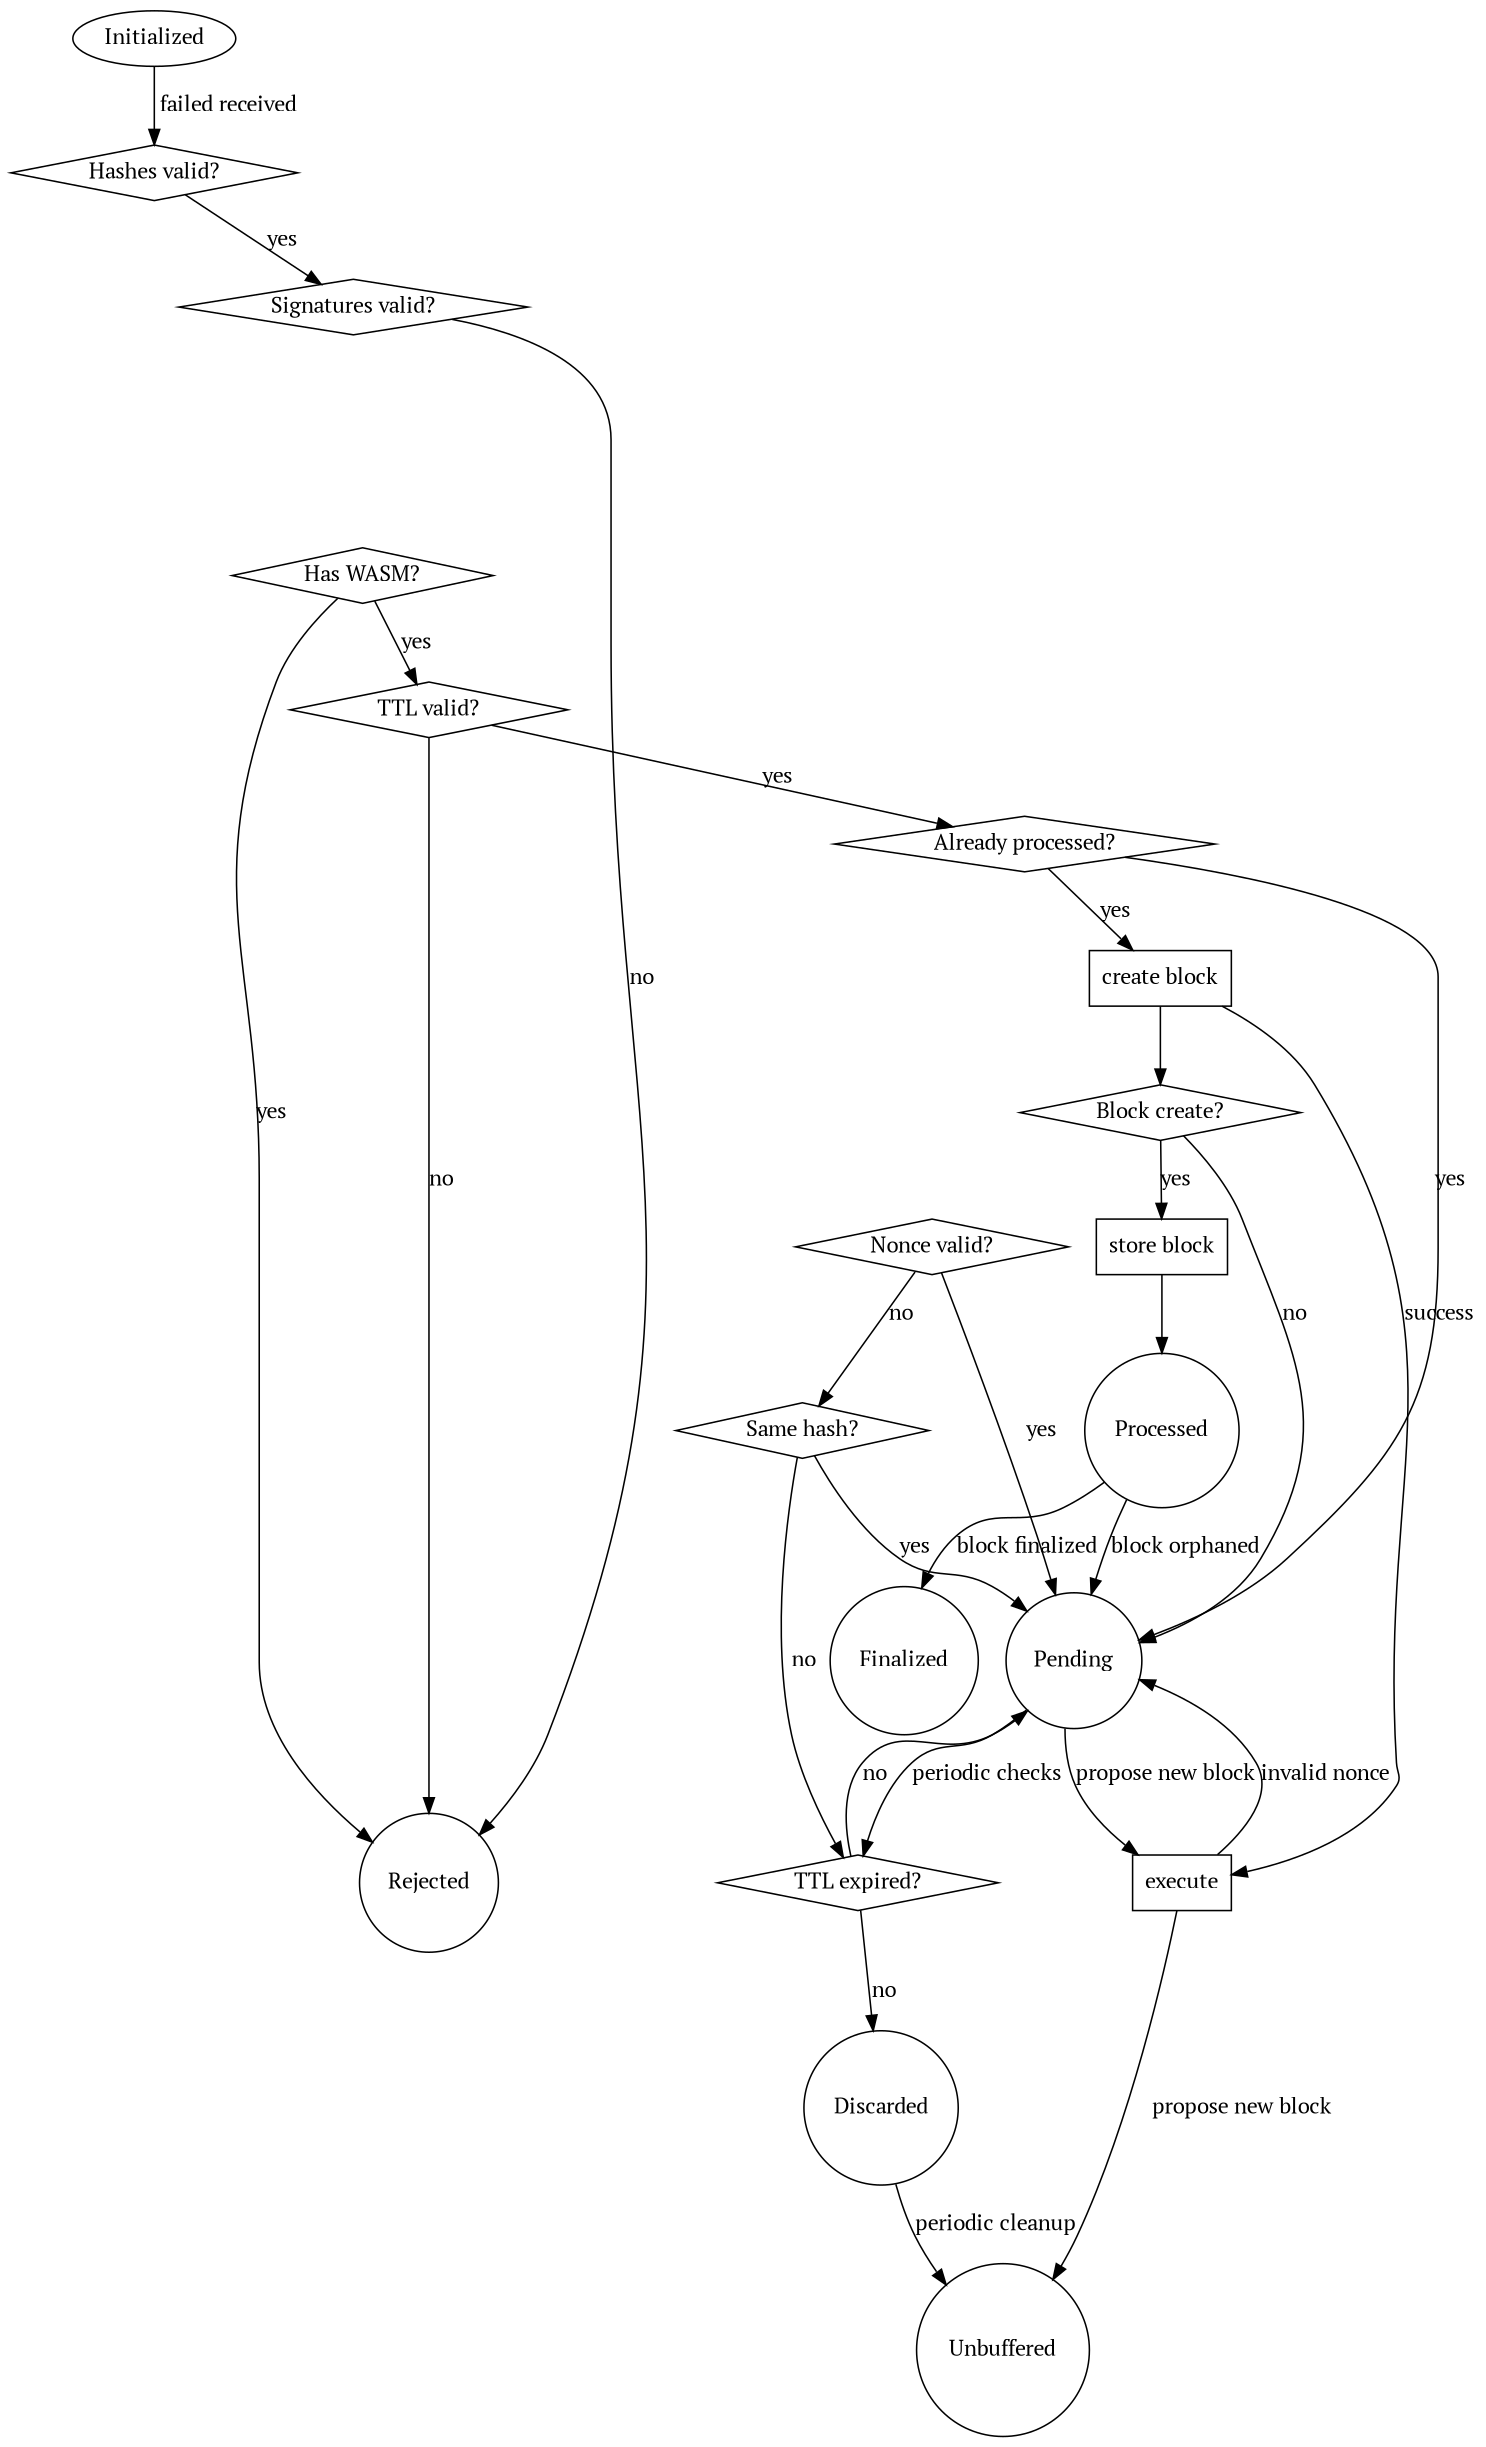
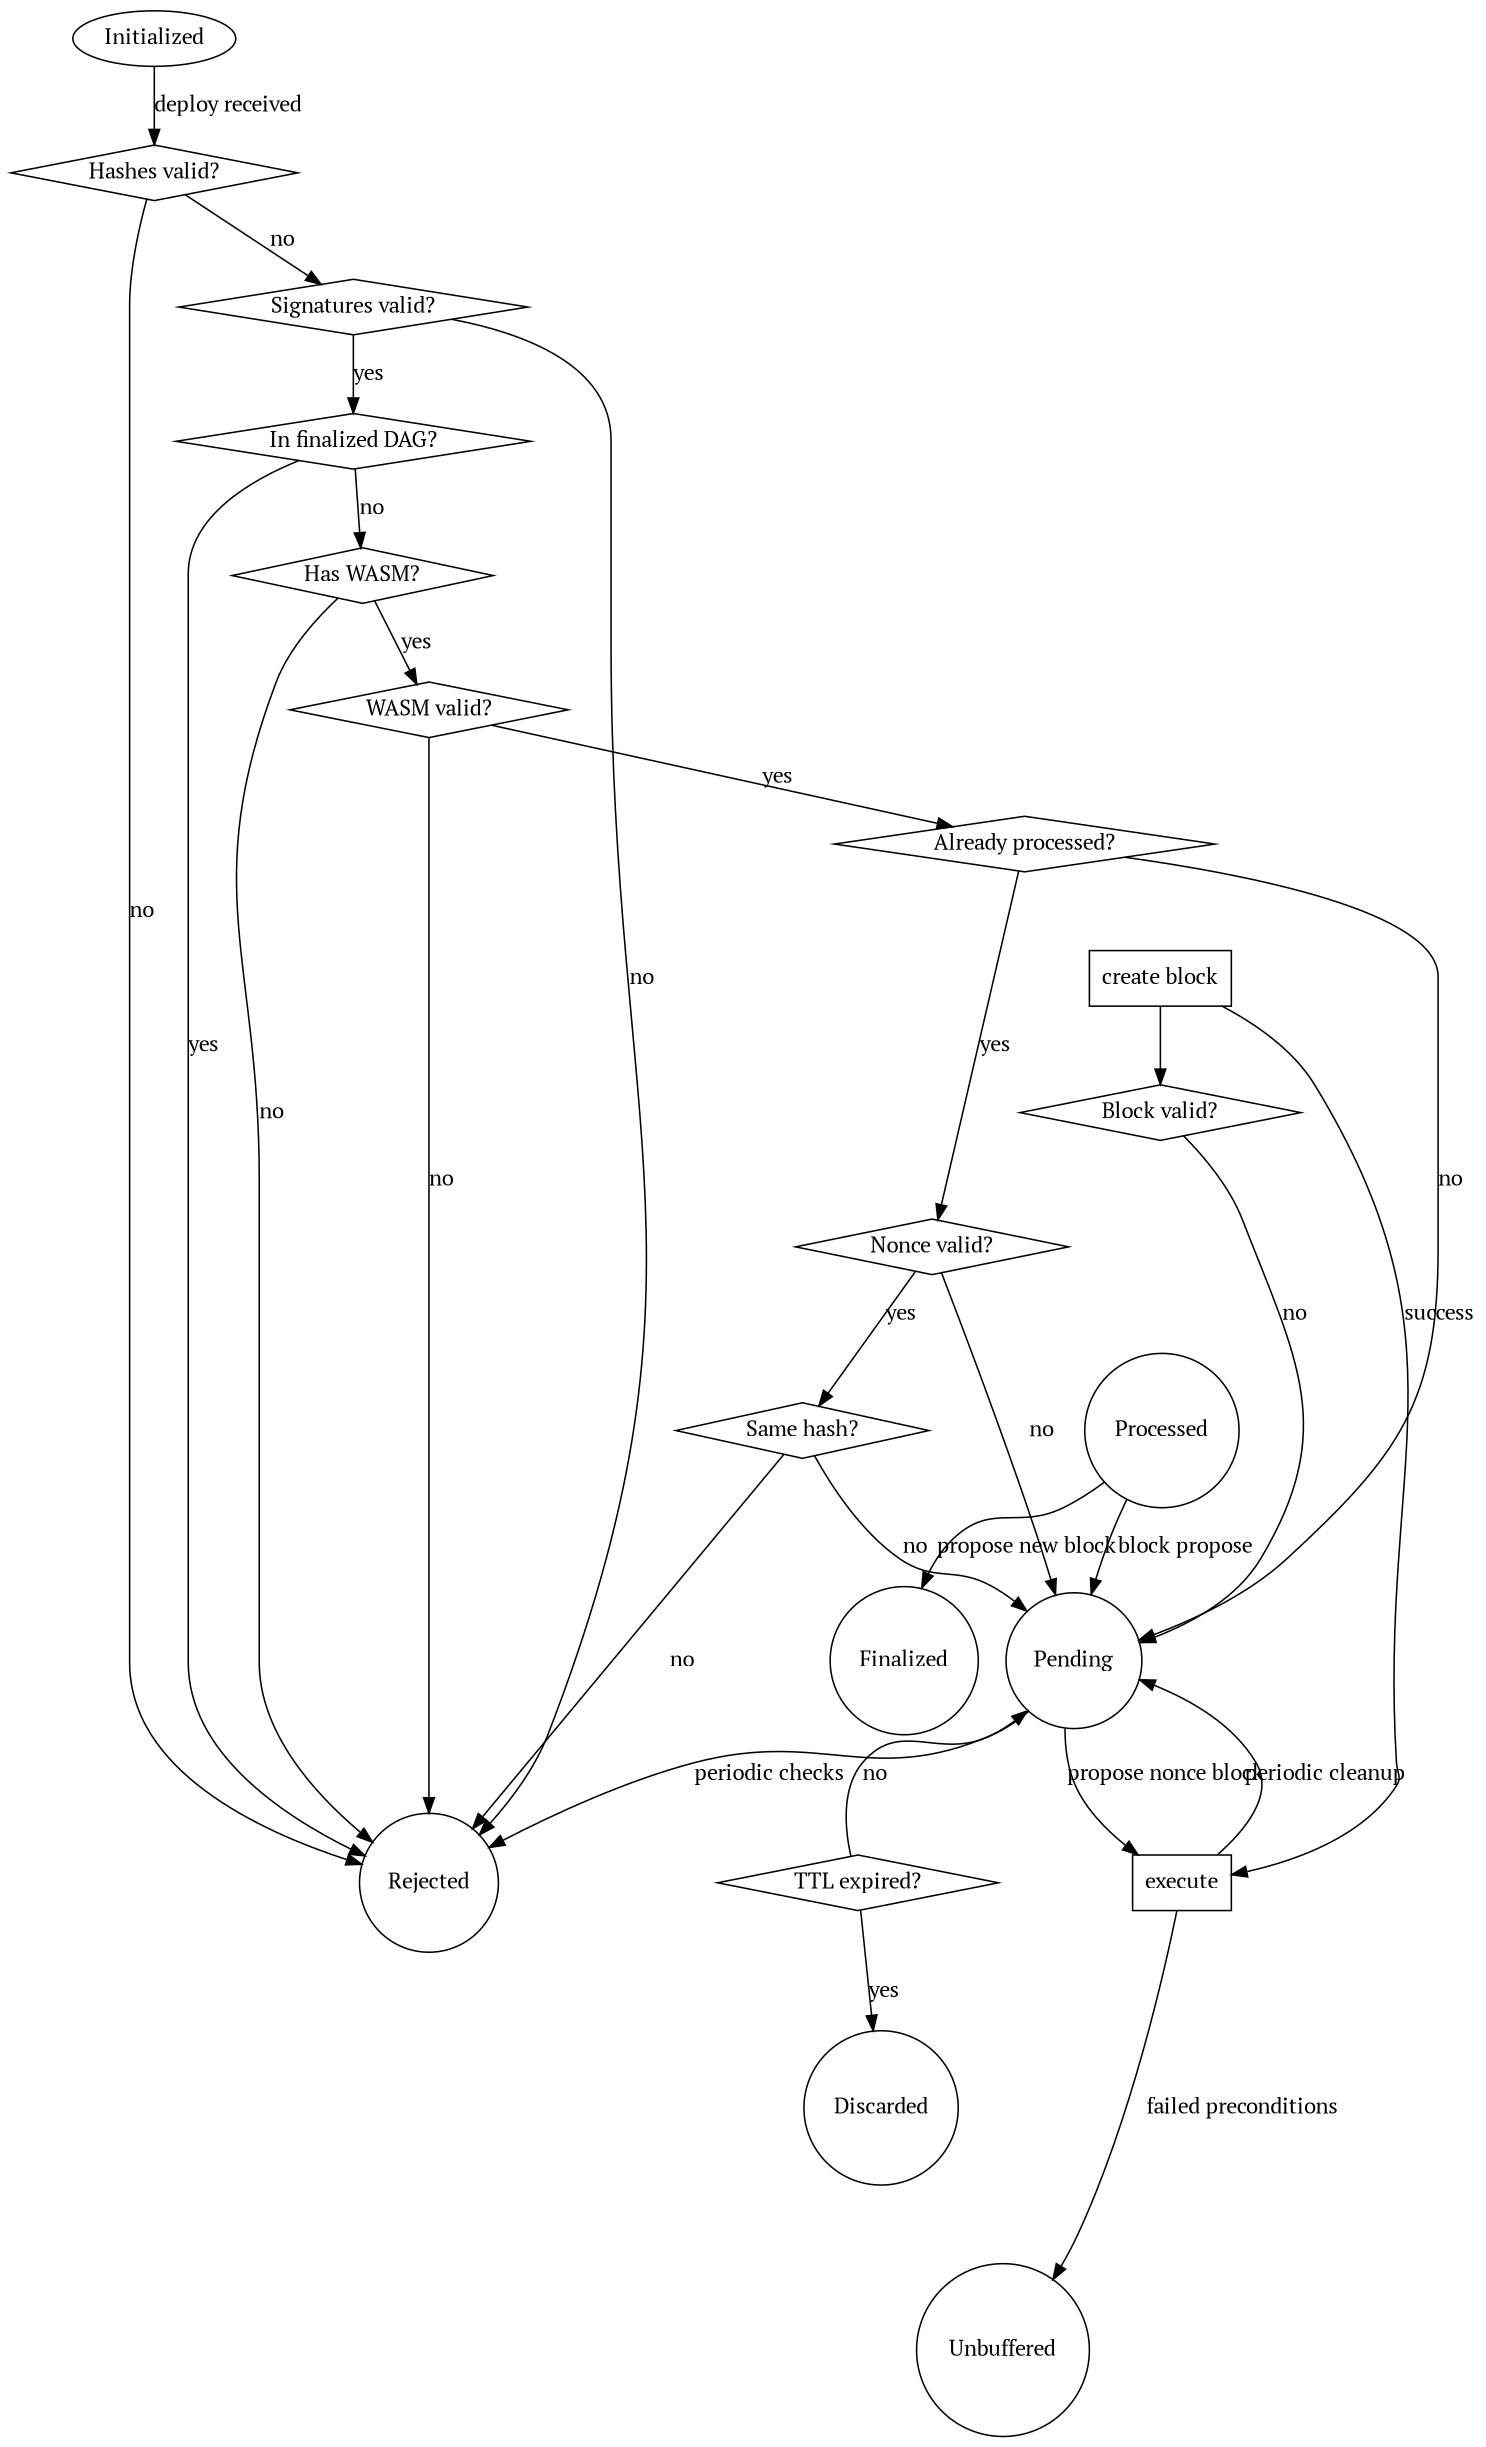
edge "Initialized" -> "Hashes valid?": label "failed received" -> "deploy received"
edge "Hashes valid?" -> "Signatures valid?": label "yes" -> "no"
node "In finalized DAG?": added
node "TTL valid?": label "TTL valid?" -> "WASM valid?"
edge "Already processed?" -> "create block": now "Already processed?" -> "Nonce valid?"
edge "Hashes valid?" -> "Rejected": added, label "no"
edge "Has WASM?" -> "Rejected": label "yes" -> "no"
node "Block create?": label "Block create?" -> "Block valid?"
edge "Already processed?" -> "Pending": label "yes" -> "no"
node "store block": removed
edge "Nonce valid?" -> "Same hash?": label "no" -> "yes"
edge "Nonce valid?" -> "Pending": label "yes" -> "no"
edge "Same hash?" -> "Pending": label "yes" -> "no"
edge "Processed" -> "Finalized": label "block finalized" -> "propose new block"
edge "Processed" -> "Pending": label "block orphaned" -> "block propose"
edge "Same hash?" -> "TTL expired?": now "Same hash?" -> "Rejected"
edge "Pending" -> "TTL expired?": now "Pending" -> "Rejected"
edge "Pending" -> "execute": label "propose new block" -> "propose nonce block"
edge "execute" -> "Pending": label "invalid nonce" -> "periodic cleanup"
edge "TTL expired?" -> "Discarded": label "no" -> "yes"
edge "execute" -> "Unbuffered": label "propose new block" -> "failed preconditions"
edge "Discarded" -> "Unbuffered": removed, label "periodic cleanup"
